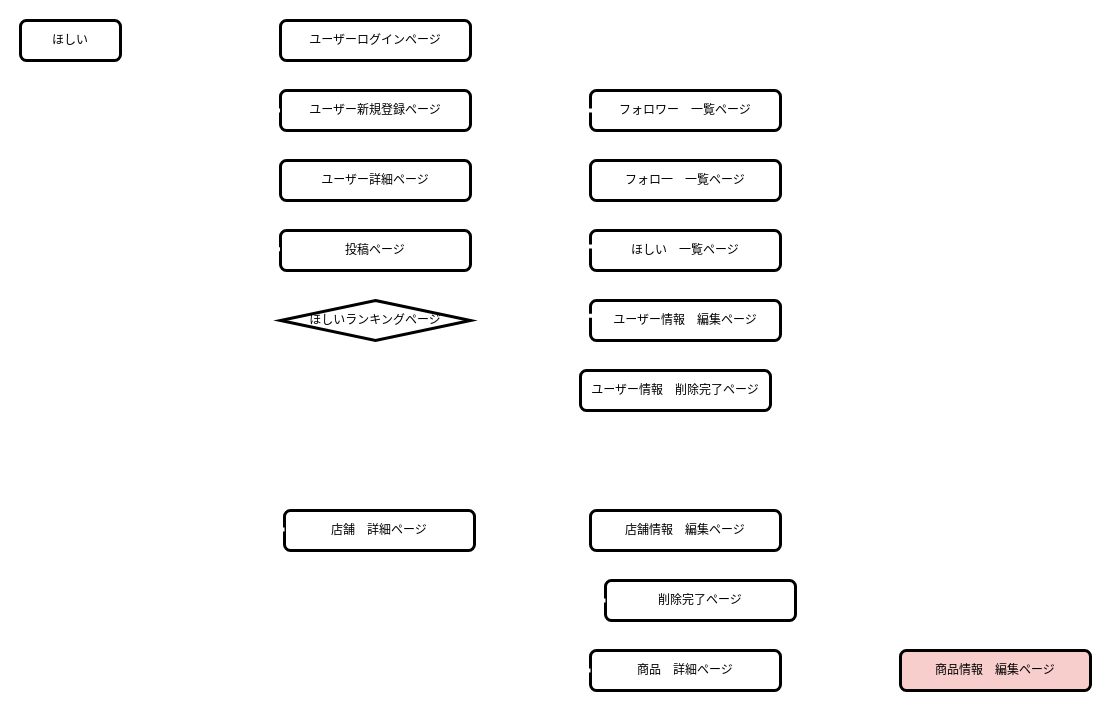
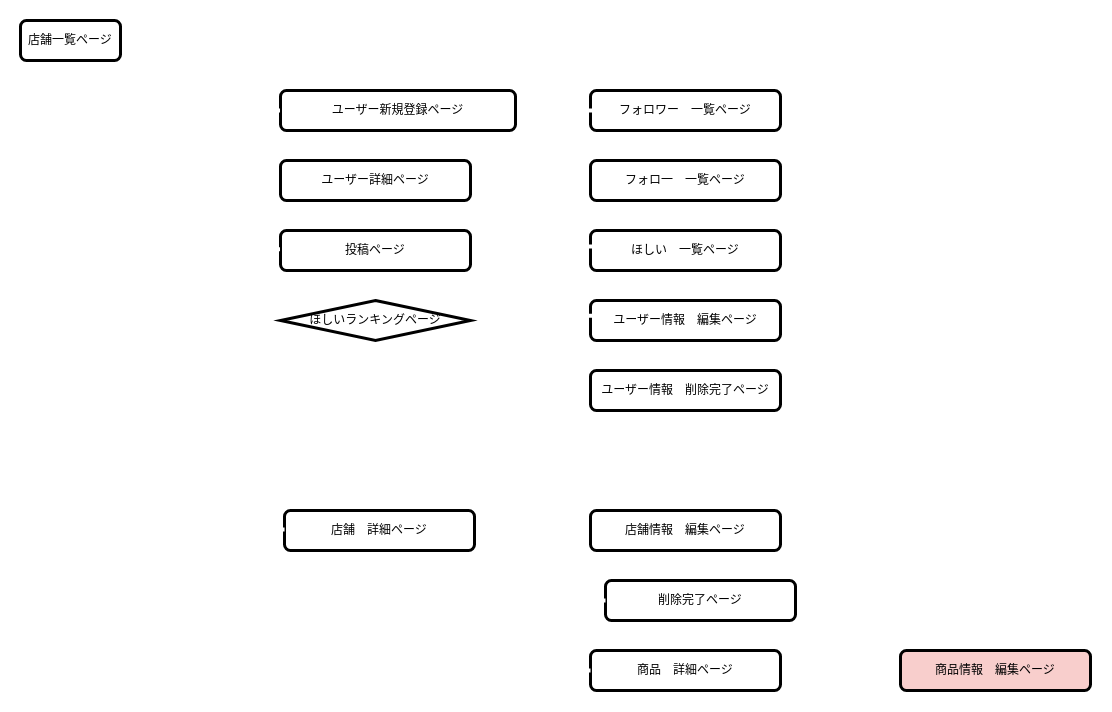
node "ほしい": label "ほしい" -> "店舗一覧ページ"
node "ユーザーログインページ": removed
node "ユーザー新規登録ページ": size 190x40 -> 235x40
node "ユーザー情報 削除完了ページ": moved (676, 391) -> (686, 391)
